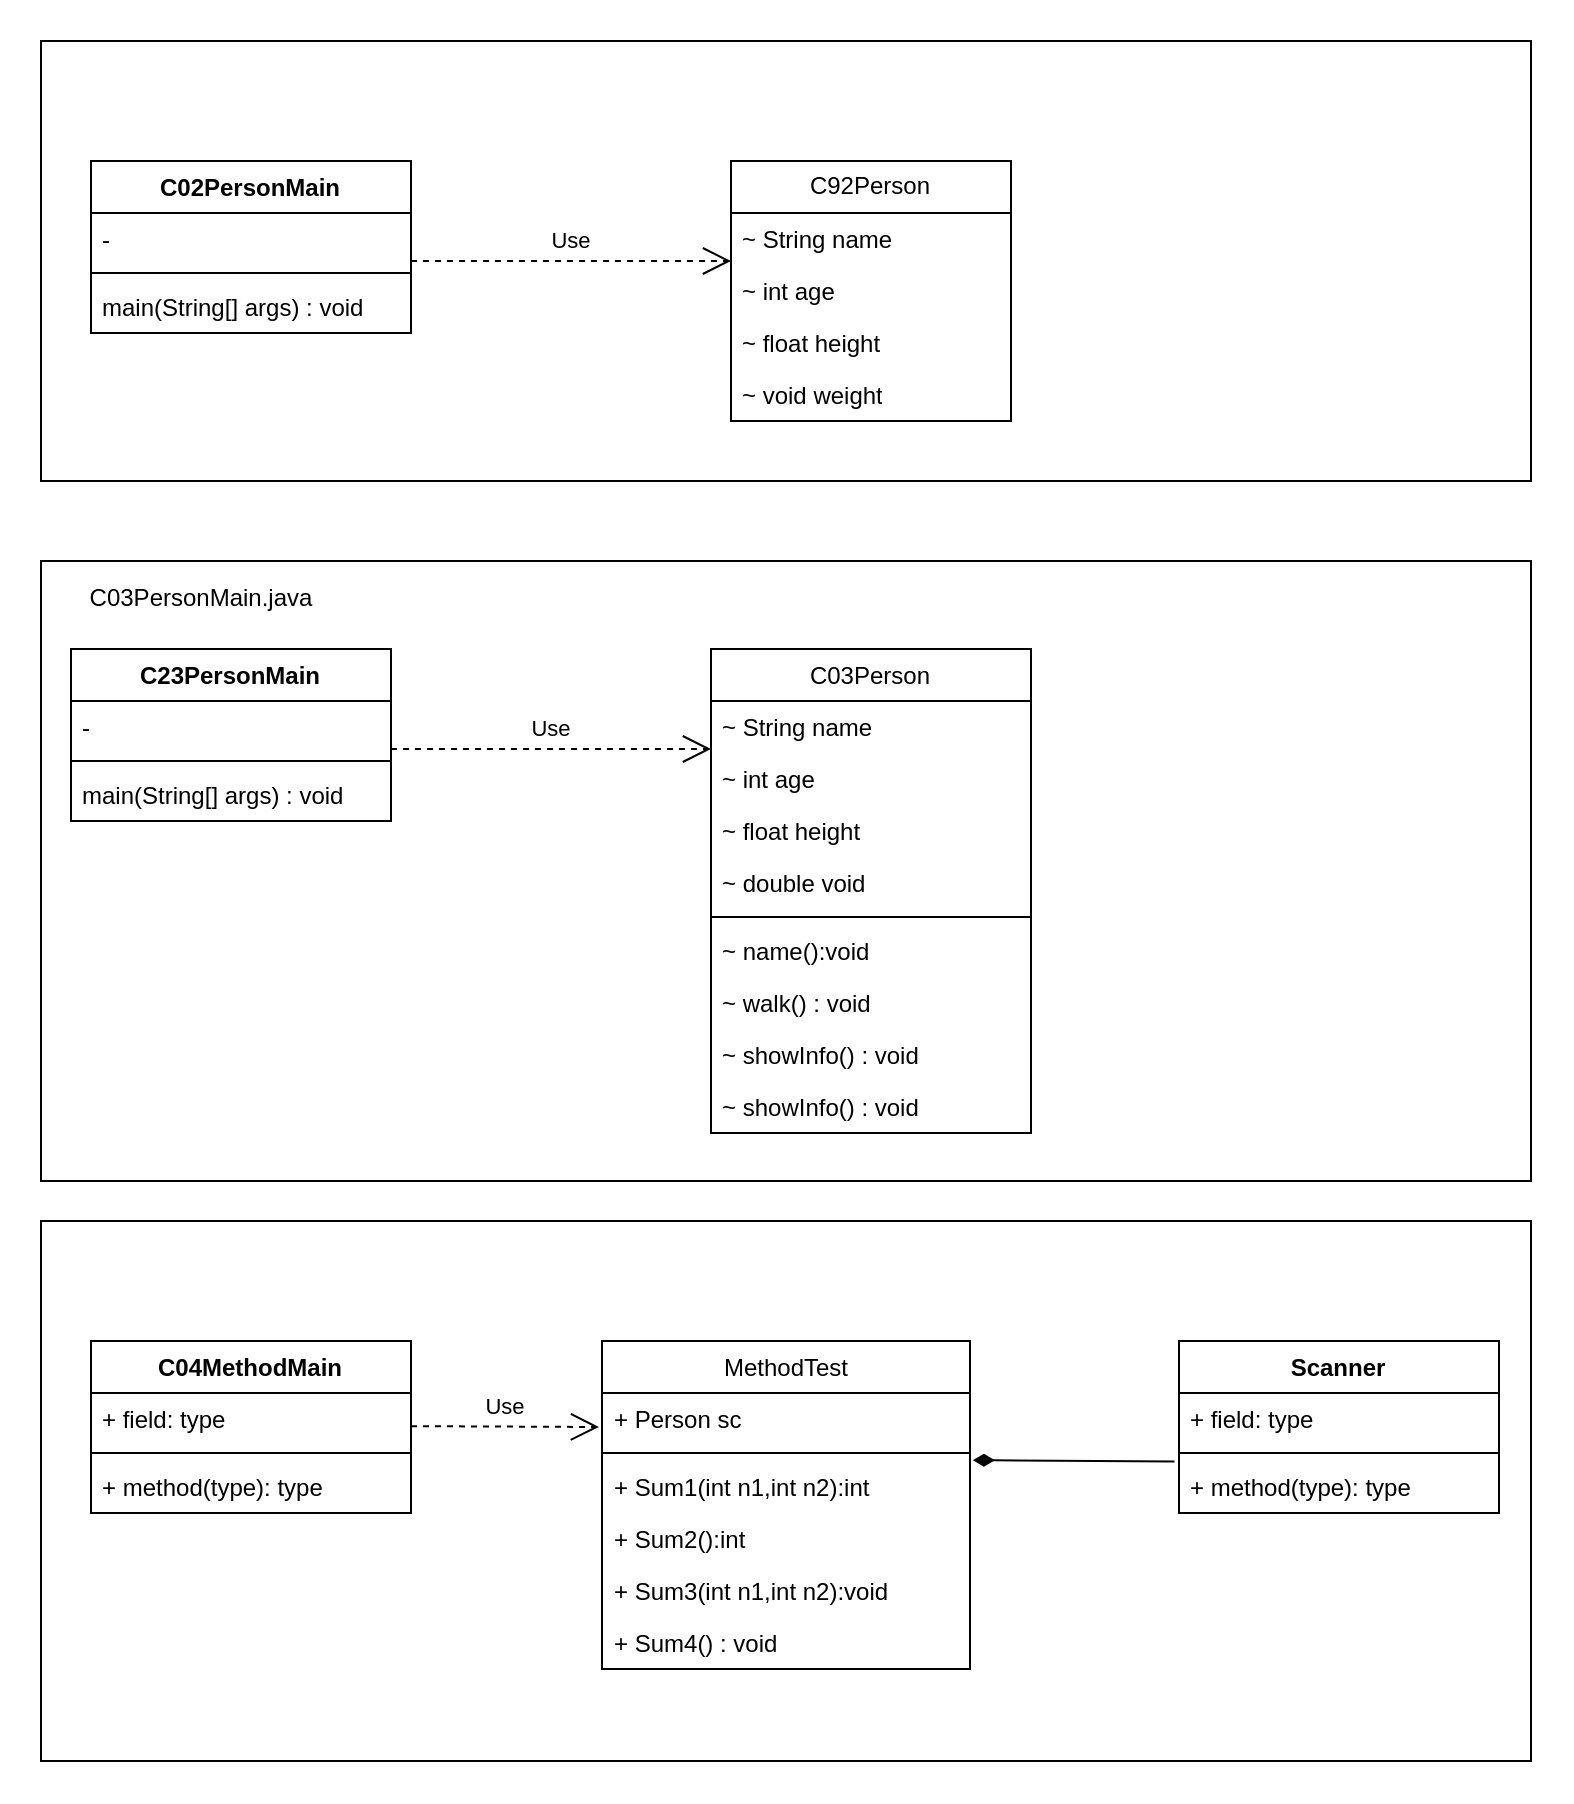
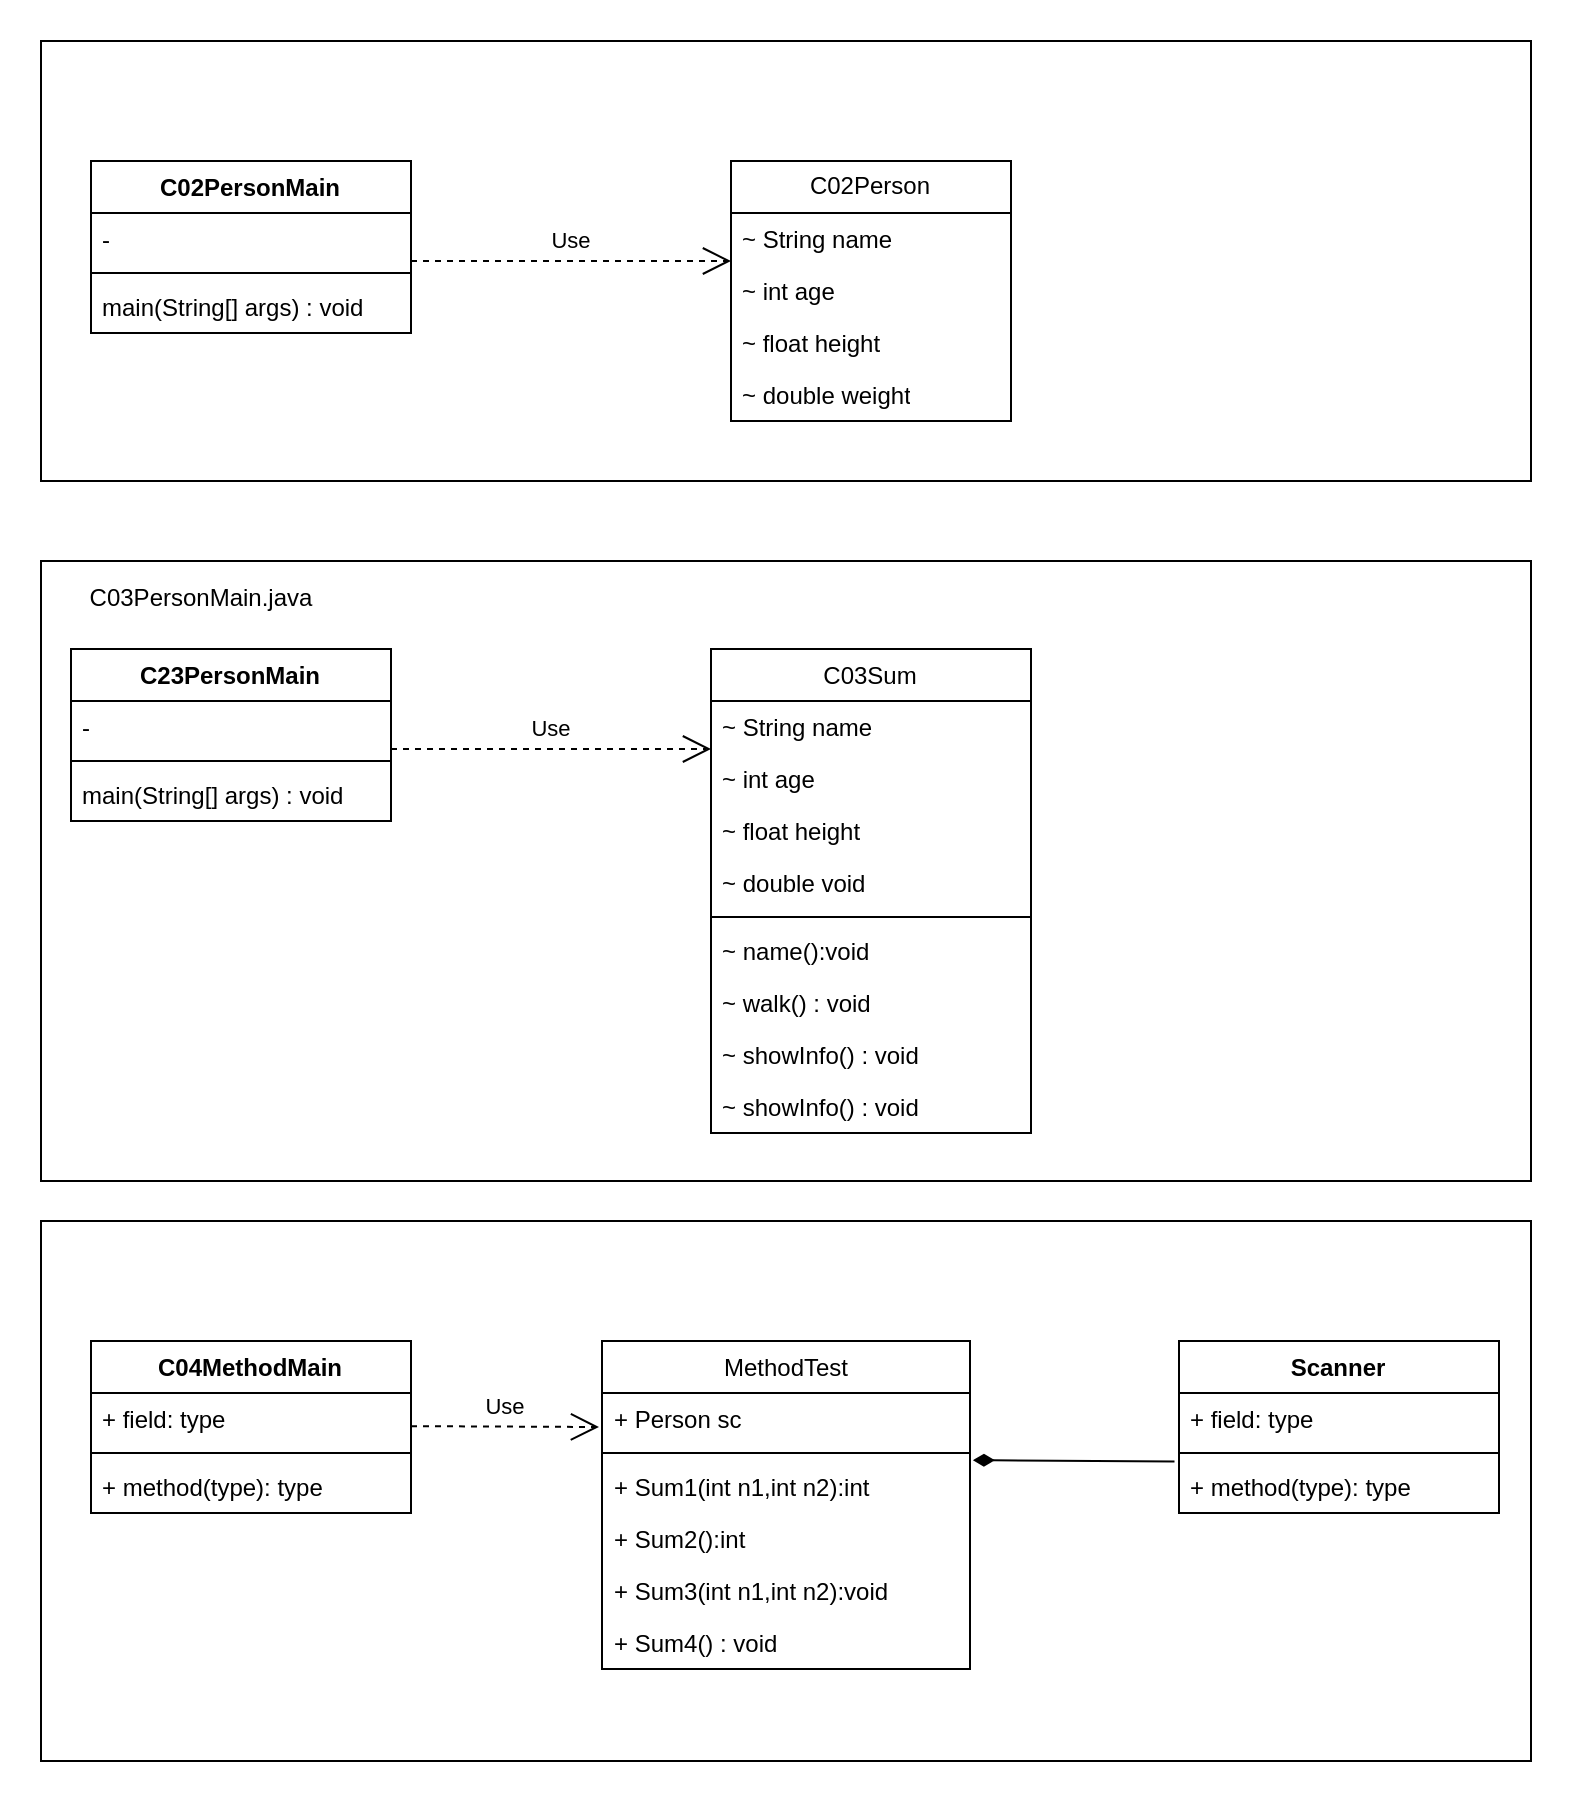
node "C92Person": label "C92Person" -> "C02Person"
node "~ void weight": label "~ void weight" -> "~ double weight"
node "C03Person": label "C03Person" -> "C03Sum"
